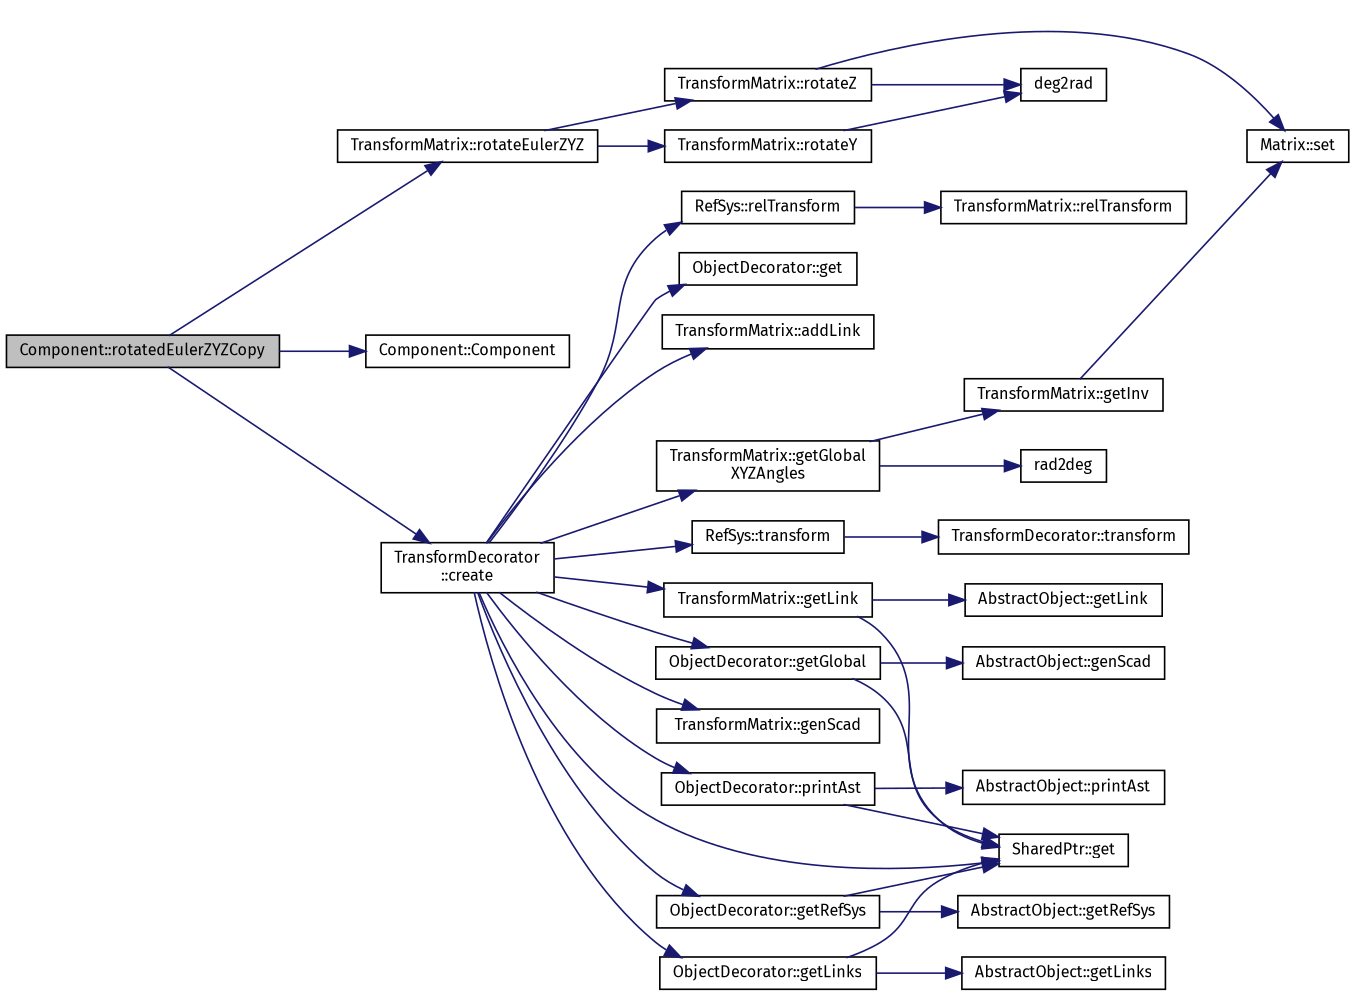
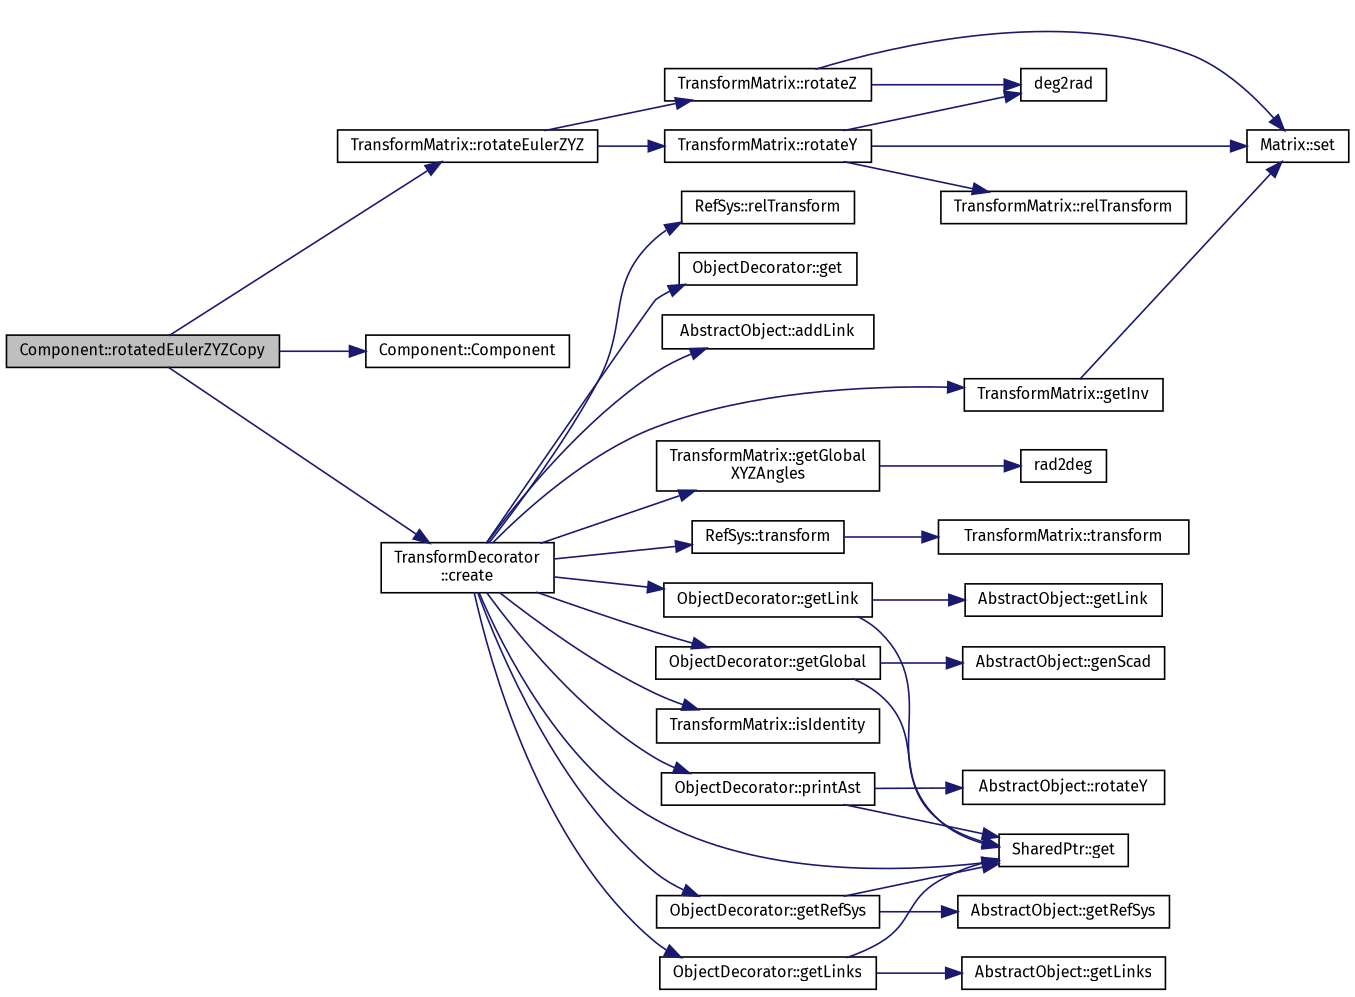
edge "TransformMatrix::rotateY" -> "Matrix::set": added
edge "RefSys::relTransform" -> "TransformMatrix::relTransform": now "TransformMatrix::rotateY" -> "TransformMatrix::relTransform"
node "TransformMatrix::addLink": label "TransformMatrix::addLink" -> "AbstractObject::addLink"
edge "TransformMatrix::getGlobal XYZAngles" -> "TransformMatrix::getInv": now "TransformDecorator ::create" -> "TransformMatrix::getInv"
node "TransformDecorator::transform": label "TransformDecorator::transform" -> "TransformMatrix::transform"
node "TransformMatrix::getLink": label "TransformMatrix::getLink" -> "ObjectDecorator::getLink"
node "TransformMatrix::genScad": label "TransformMatrix::genScad" -> "TransformMatrix::isIdentity"
node "AbstractObject::printAst": label "AbstractObject::printAst" -> "AbstractObject::rotateY"
